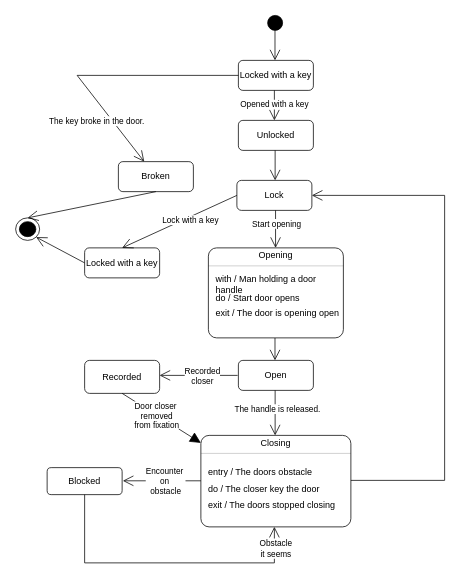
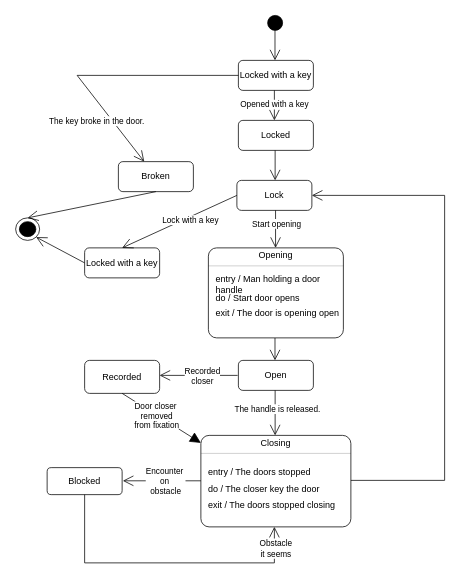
node "Unlocked": label "Unlocked" -> "Locked"
node "with / Man holding a door handle": label "with / Man holding a door handle" -> "entry / Man holding a door handle"
node "entry / The doors obstacle": label "entry / The doors obstacle" -> "entry / The doors stopped"
